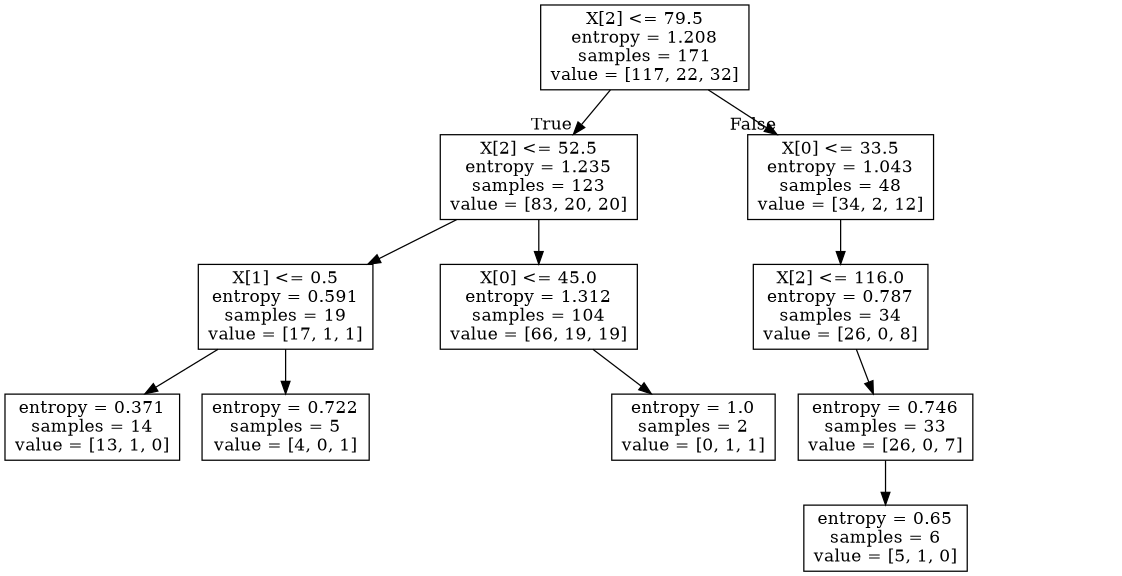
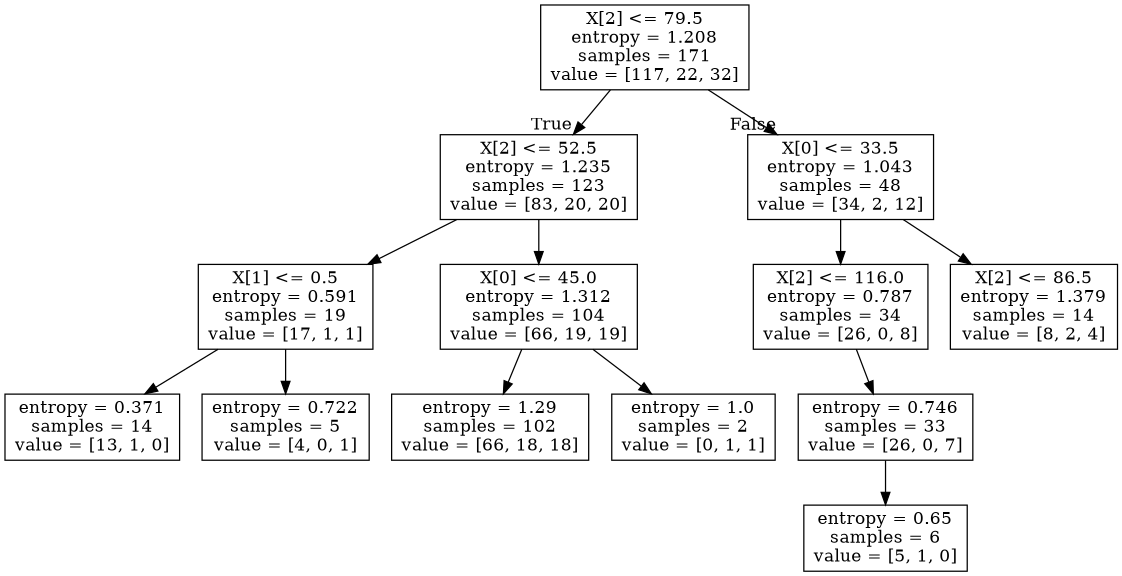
node "X[2] <= 86.5 entropy = 1.379 samples = 14 value = [8, 2, 4]": added
node "entropy = 1.29 samples = 102 value = [66, 18, 18]": added
